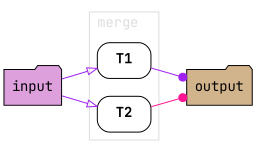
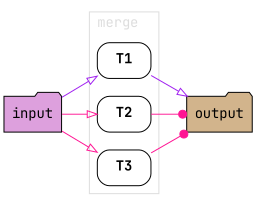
edge "T1" -> "output": arrowhead dot -> onormal
edge "input" -> "T2": color purple -> deeppink
node "T3": added
